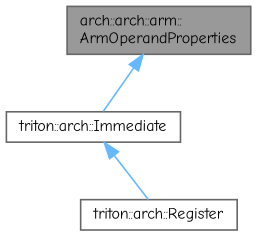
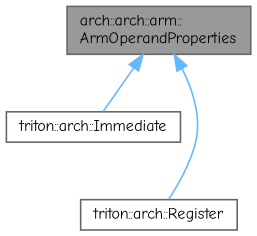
edge "triton::arch::Register" -> "triton::arch::Immediate": now "triton::arch::Register" -> "arch::arch::arm:: ArmOperandProperties"
